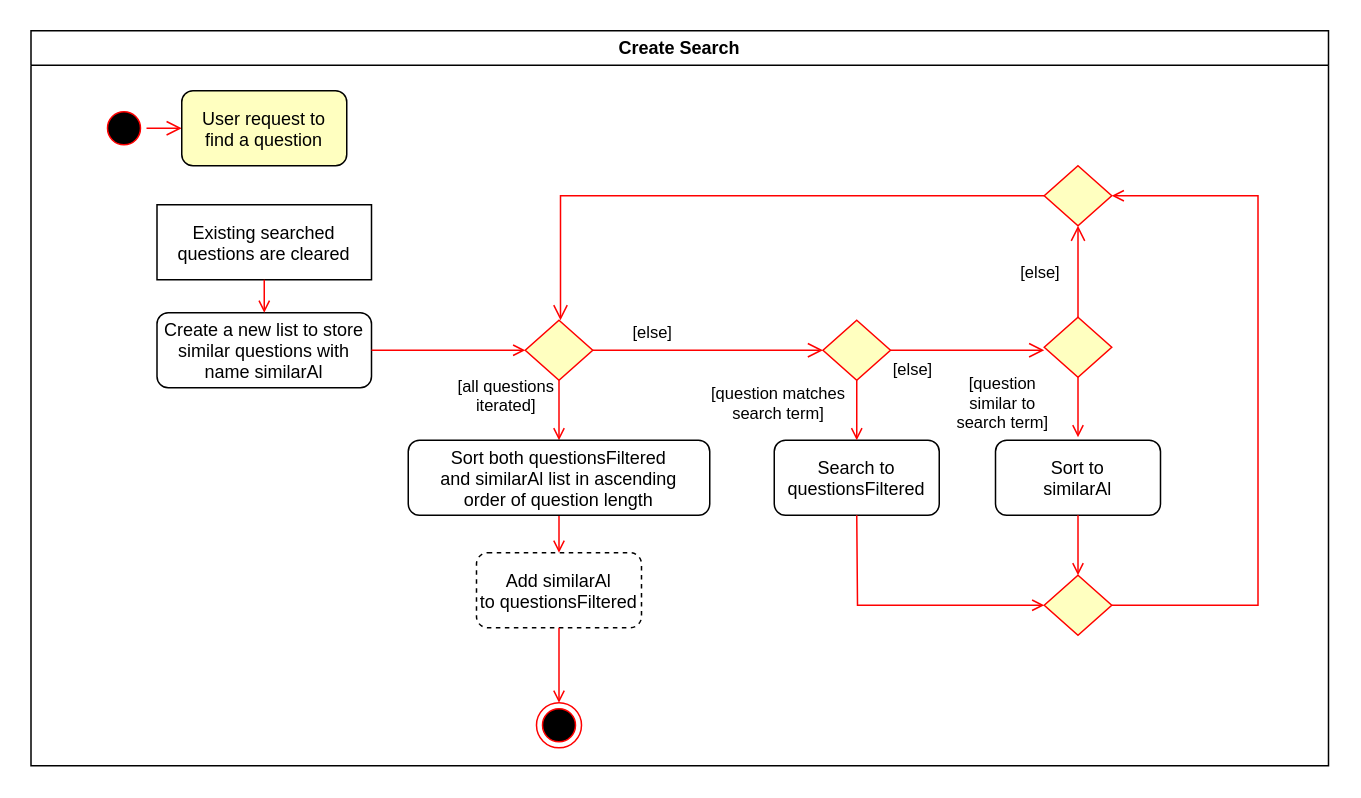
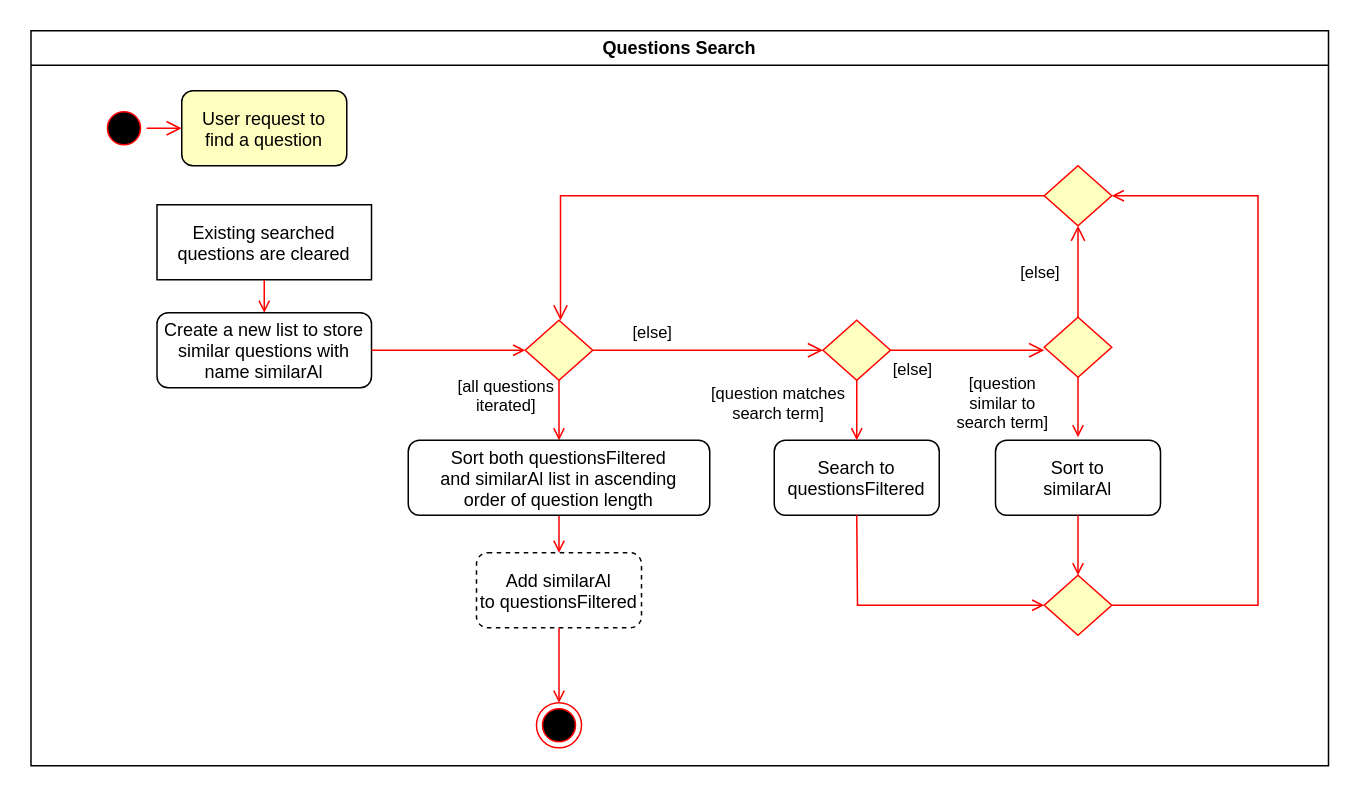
node "Create Search": label "Create Search" -> "Questions Search"
